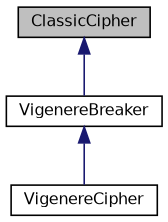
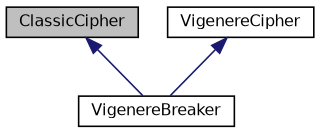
edge "VigenereCipher" -> "VigenereBreaker": reversed
